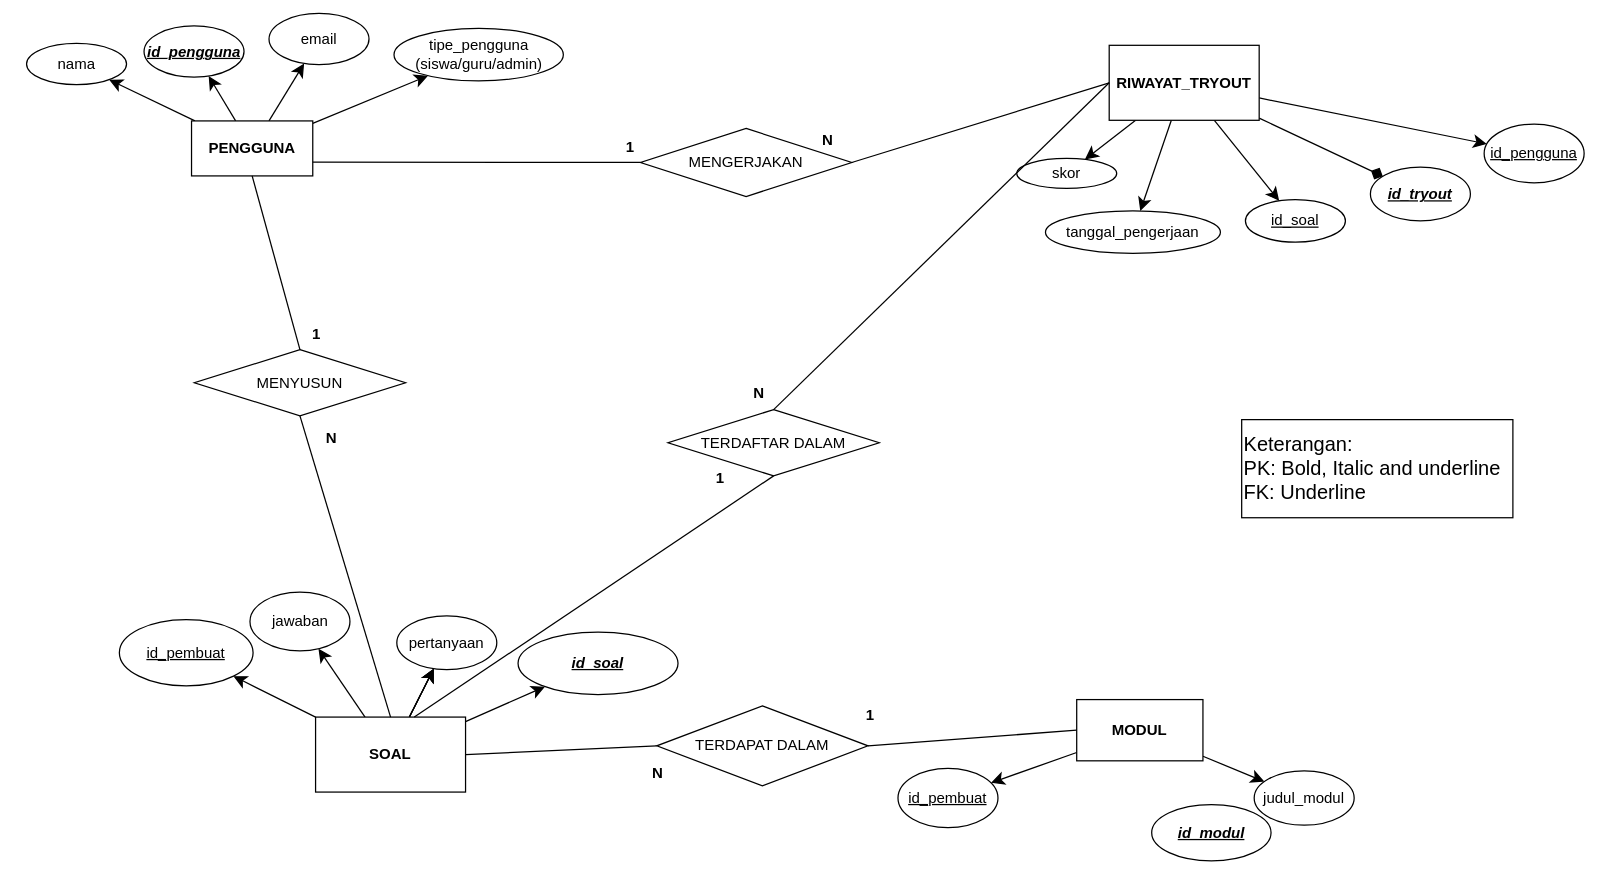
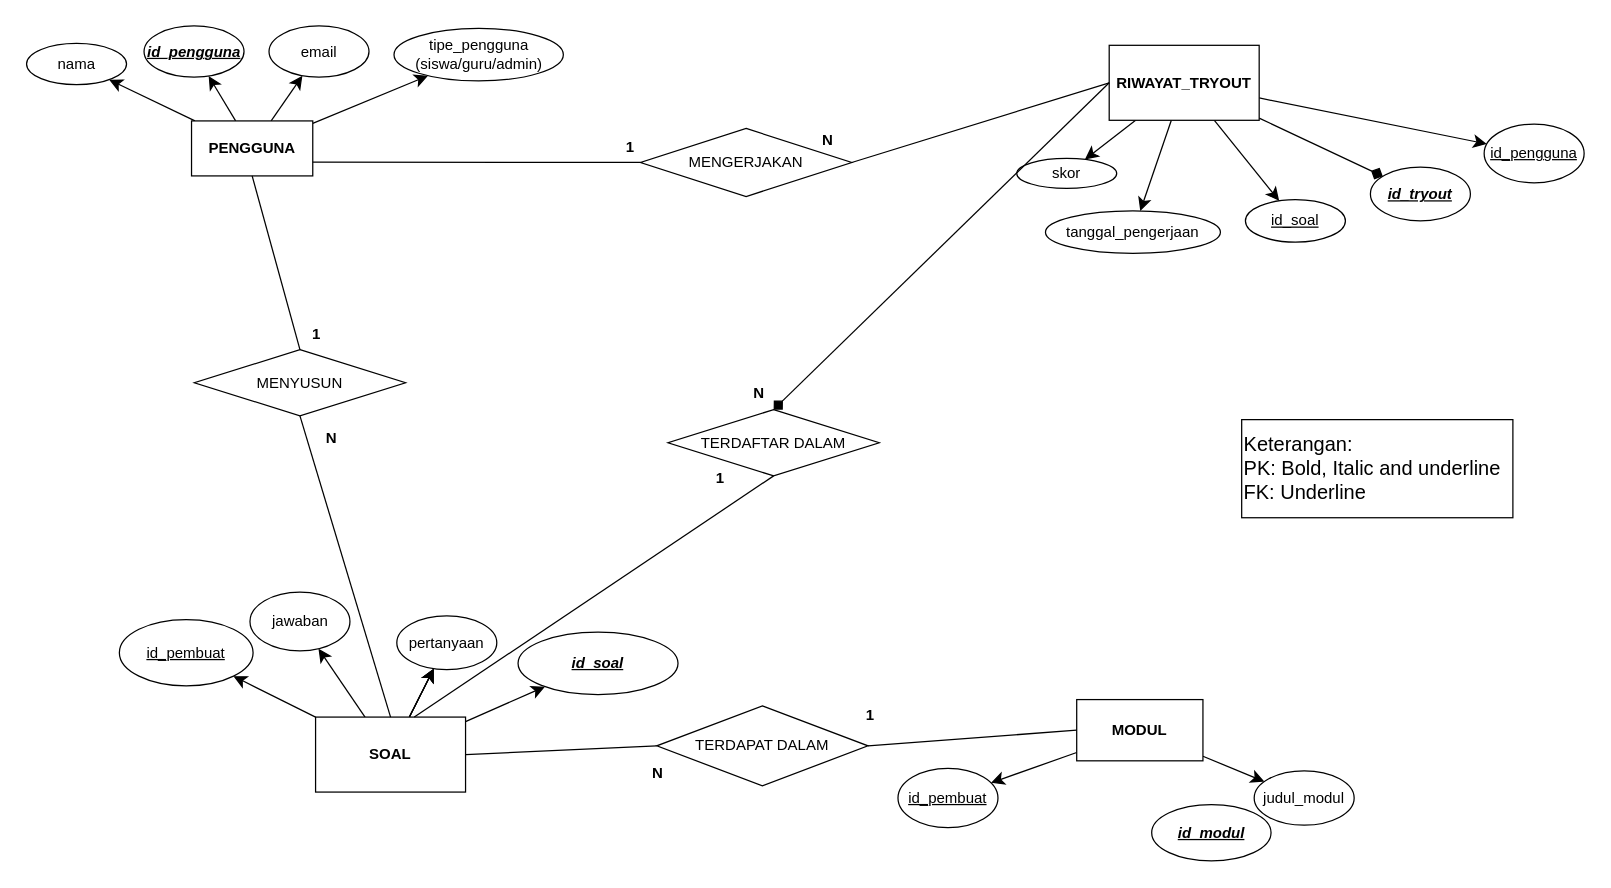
node "email": moved (319, 39) -> (319, 51)
edge "RIWAYAT_TRYOUT" -- "TERDAFTAR DALAM": arrowhead none -> diamond
